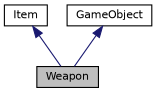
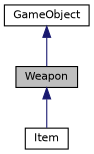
edge "Weapon" -> "Item": reversed
